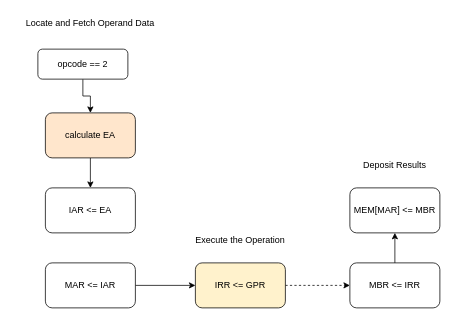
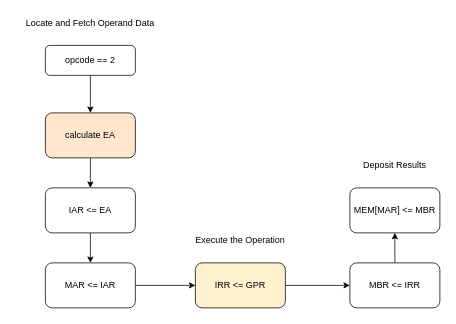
node "opcode == 2": moved (83, 64) -> (90, 60)
edge "IAR <= EA" -> "MAR <= IAR": added
edge "IRR <= GPR" -> "MBR <= IRR": style dashed -> solid
